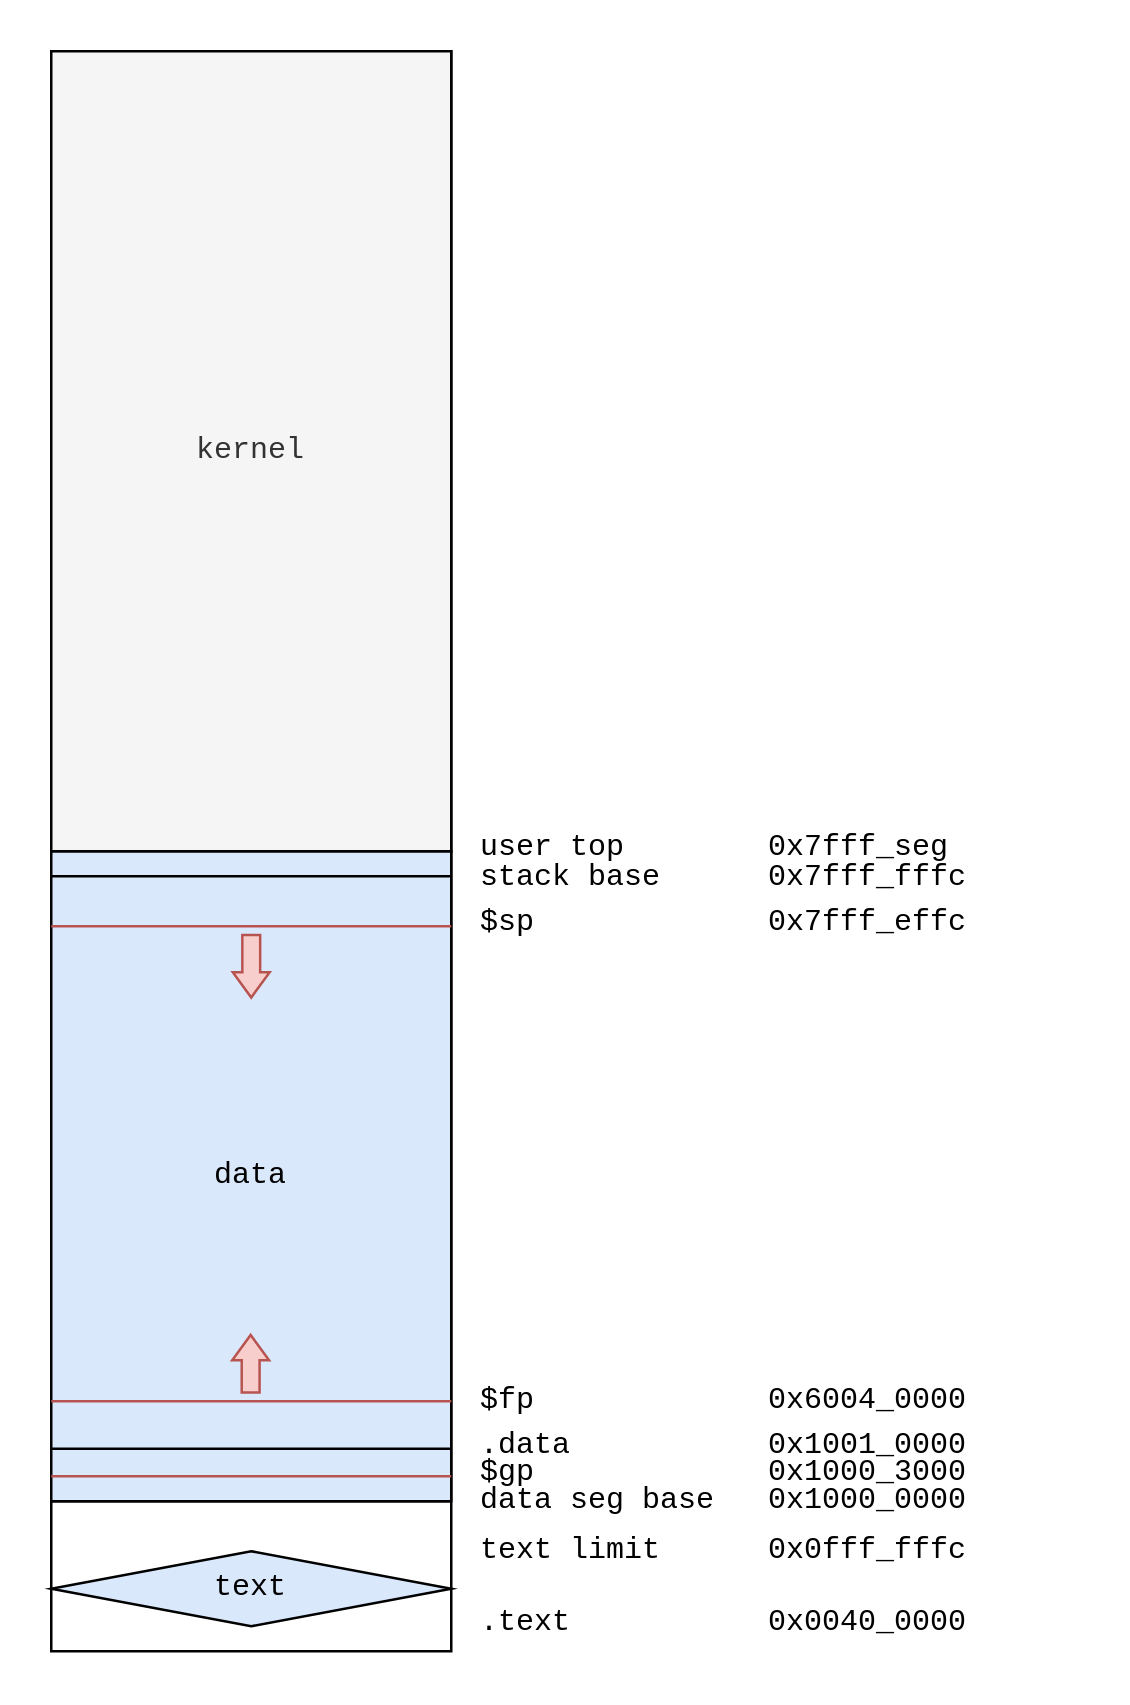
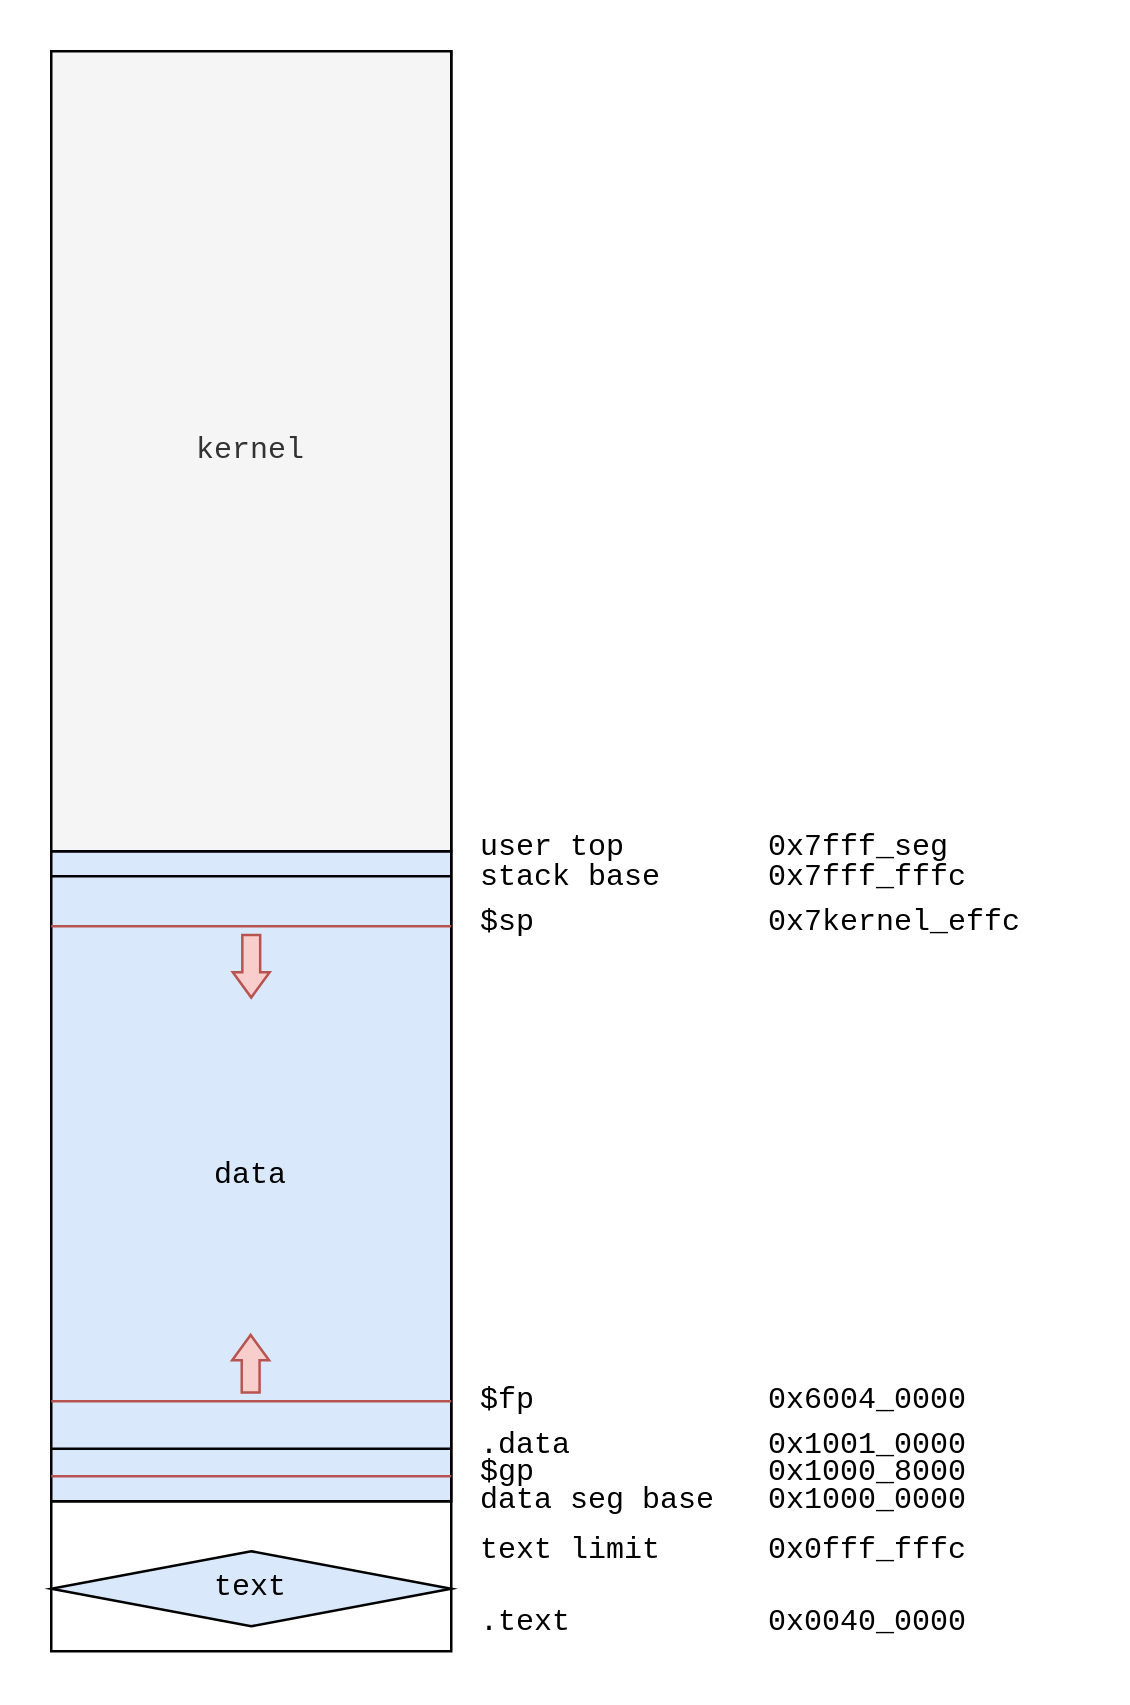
node "$sp 0x7fff_effc": label "$sp 0x7fff_effc" -> "$sp 0x7kernel_effc"
node "$gp 0x1000_3000": label "$gp 0x1000_3000" -> "$gp 0x1000_8000"
